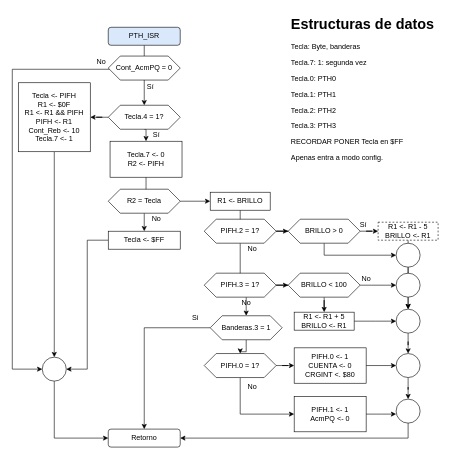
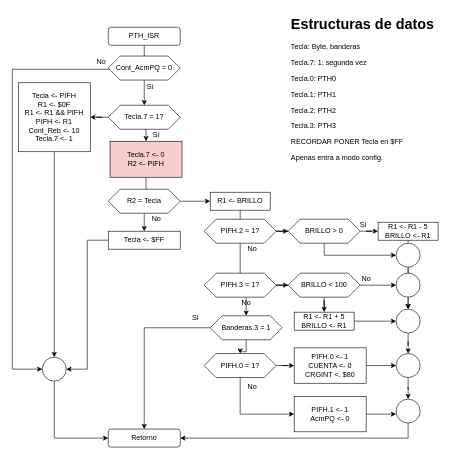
node "PTH_ISR": fillcolor #dae8fc -> #ffffff
node "Tecla.4 = 1?": label "Tecla.4 = 1?" -> "Tecla.7 = 1?"
node "Tecla.7 <- 0 R2 <- PIFH": fillcolor #ffffff -> #f8cecc
node "R1 <- R1 - 5 BRILLO <- R1": style dashed -> solid
